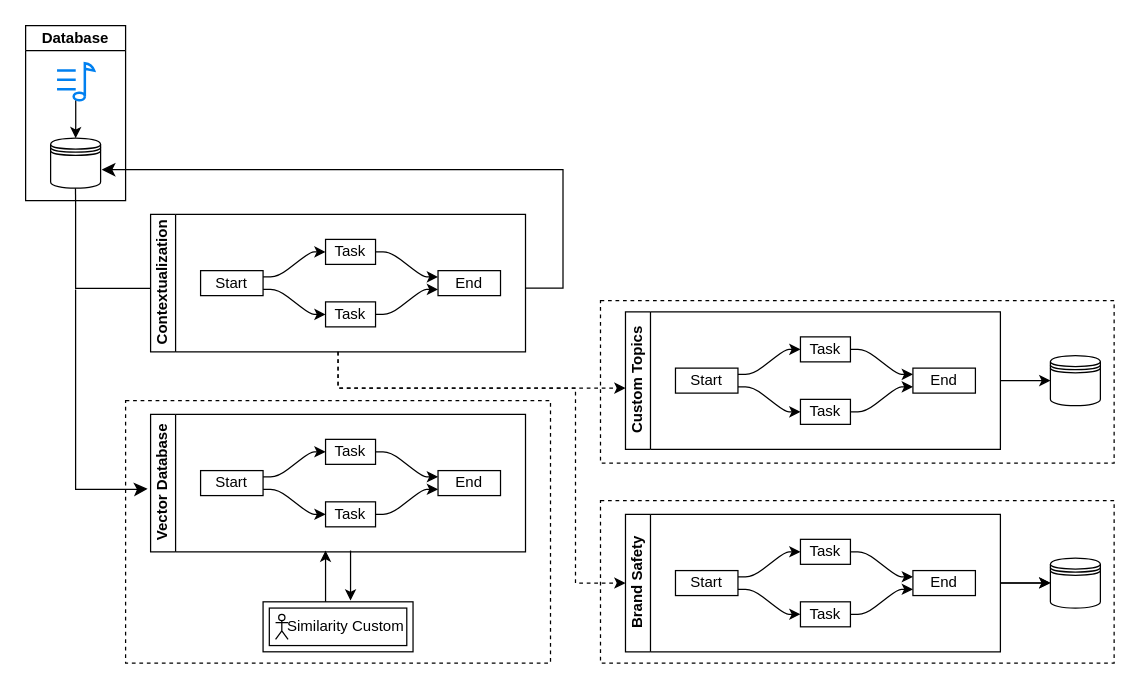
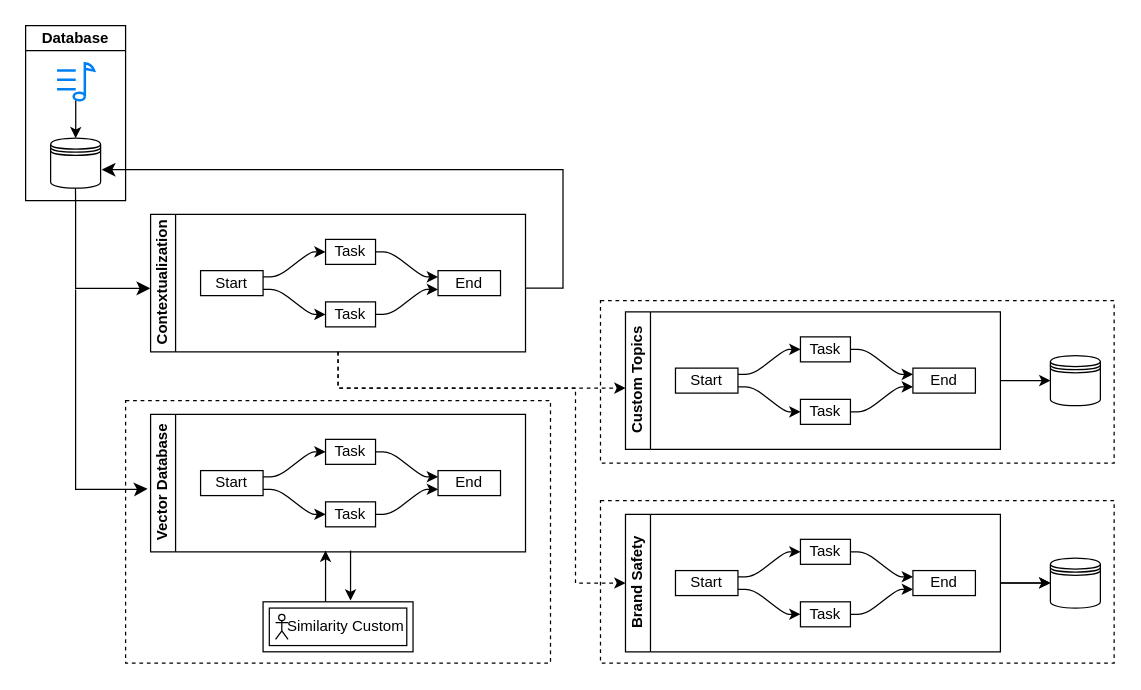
edge "Database" -- "Contextualization": arrowhead none -> classic
